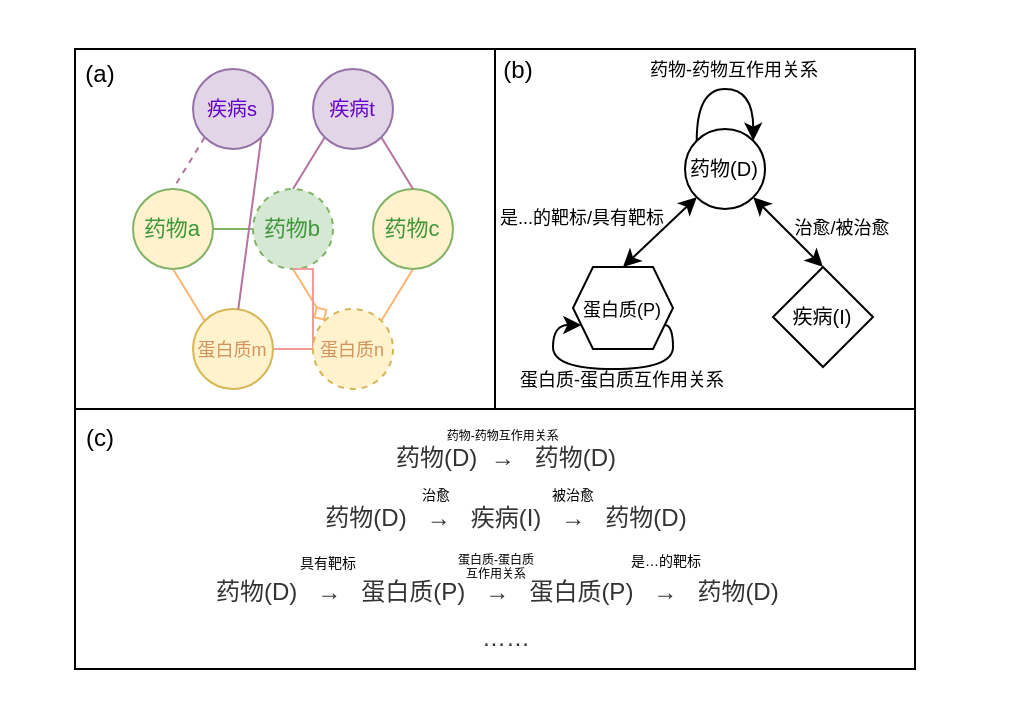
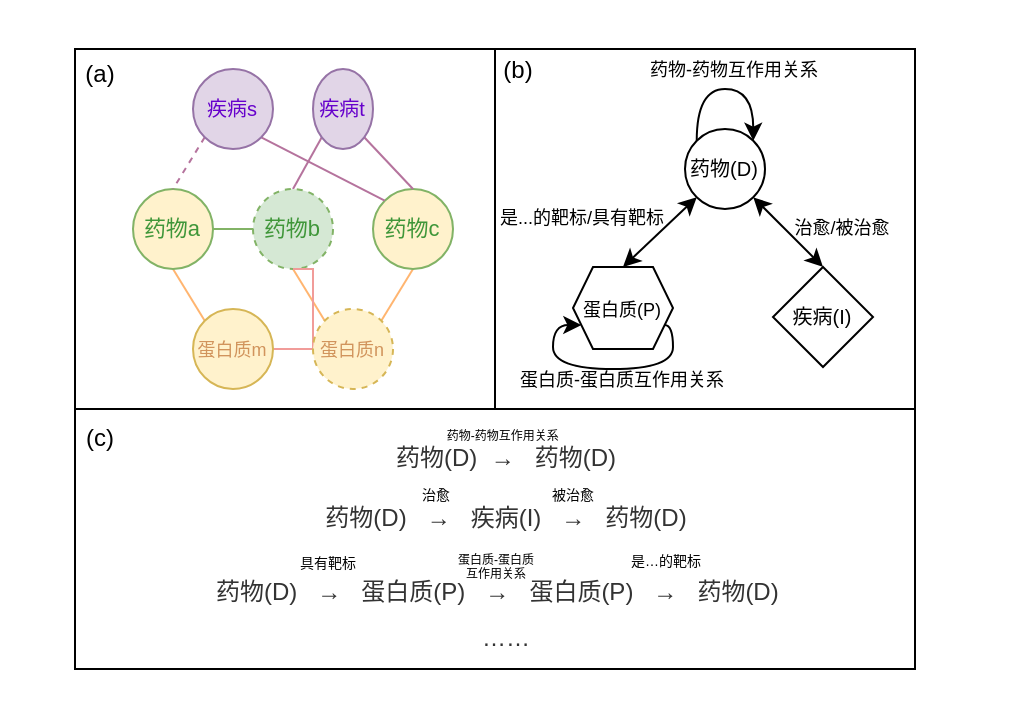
node "疾病t": size 80x80 -> 60x80
edge "疾病s" -- "蛋白质m": now "疾病s" -- "药物c"
edge "药物b" -> "蛋白质n": arrowhead diamond -> none
